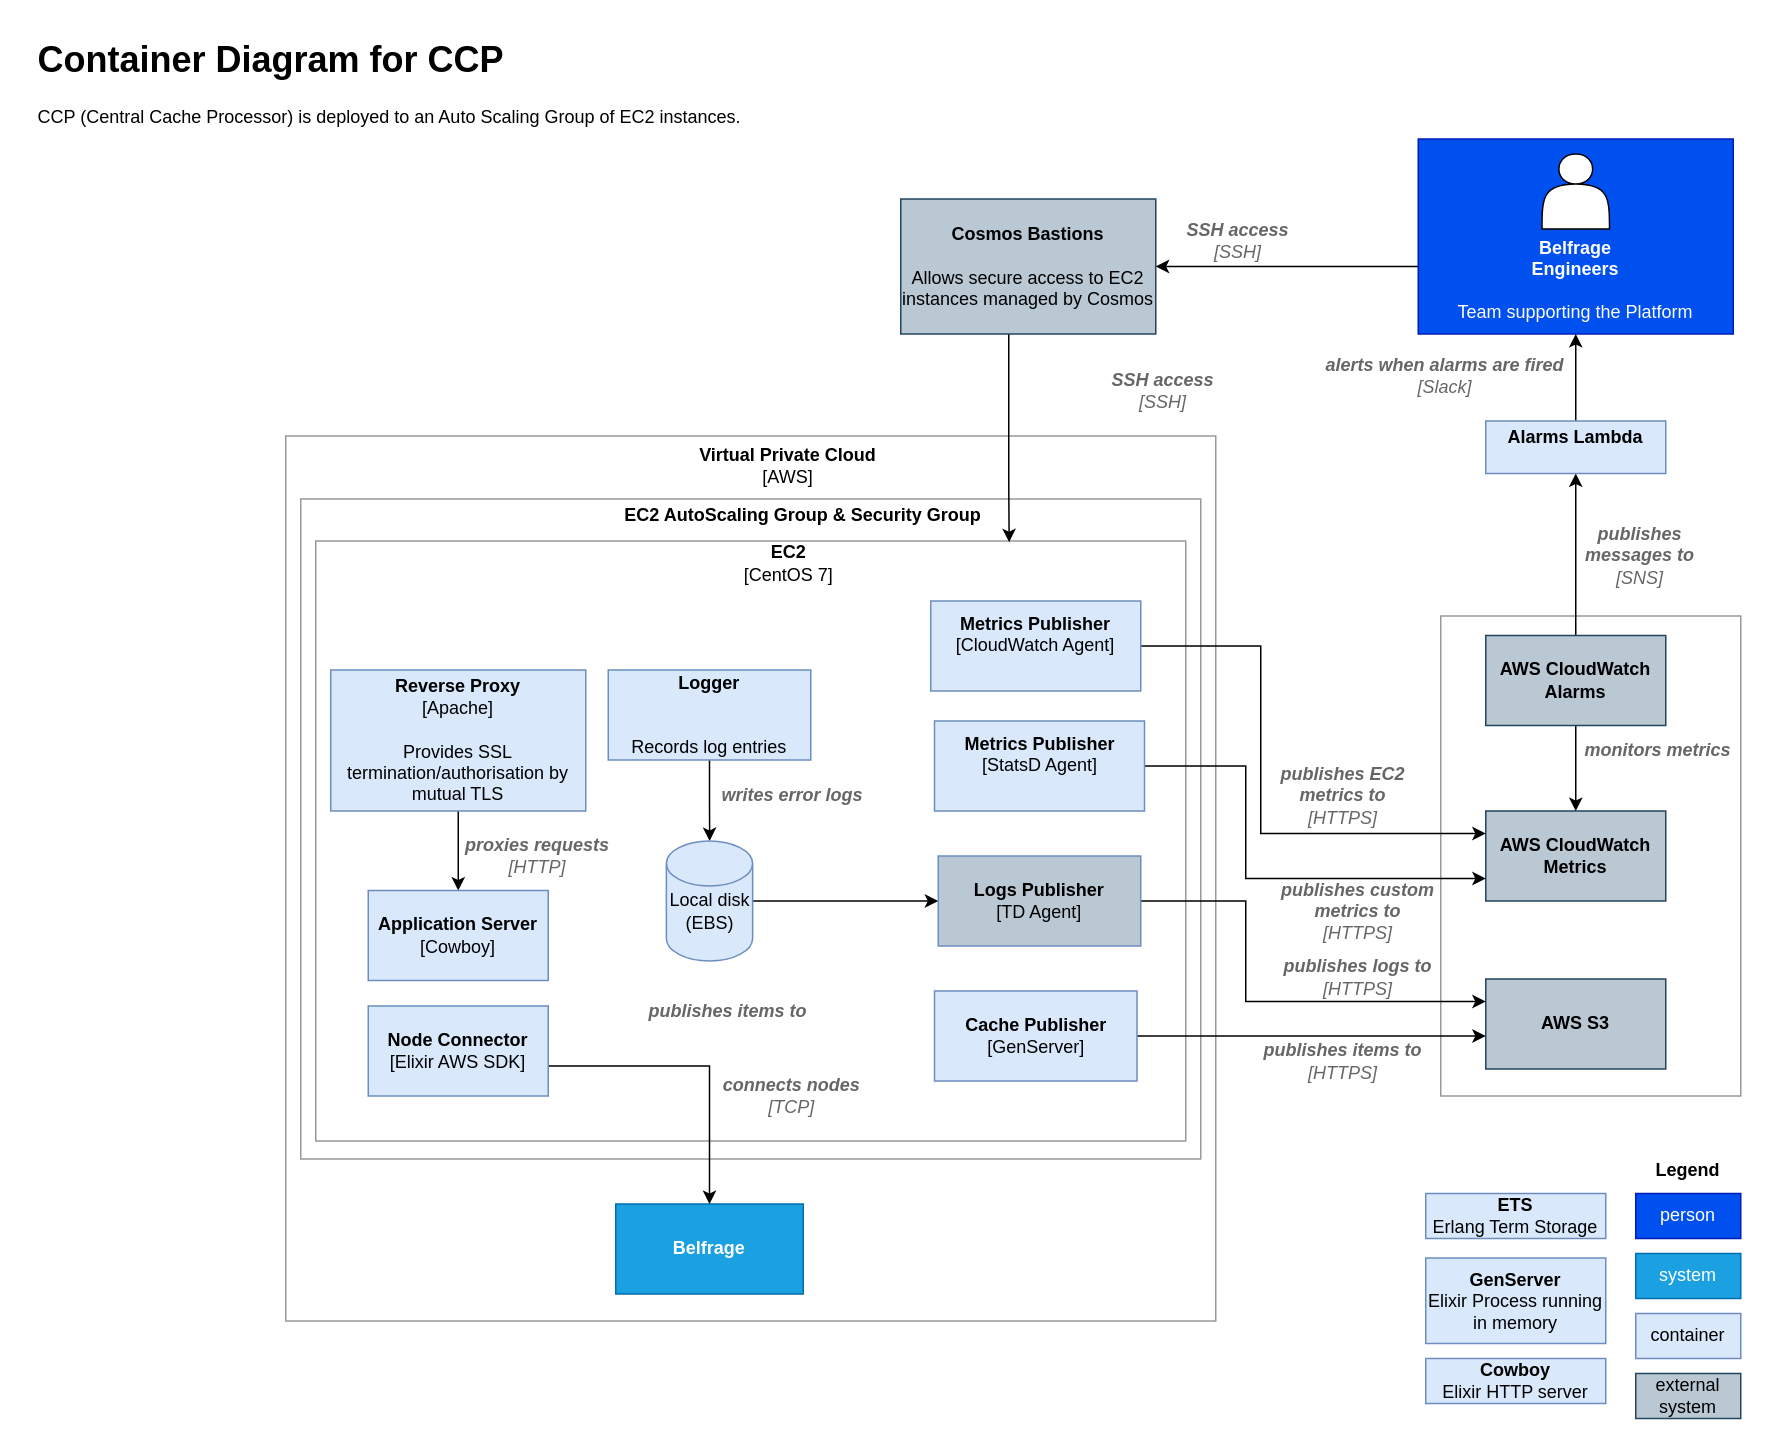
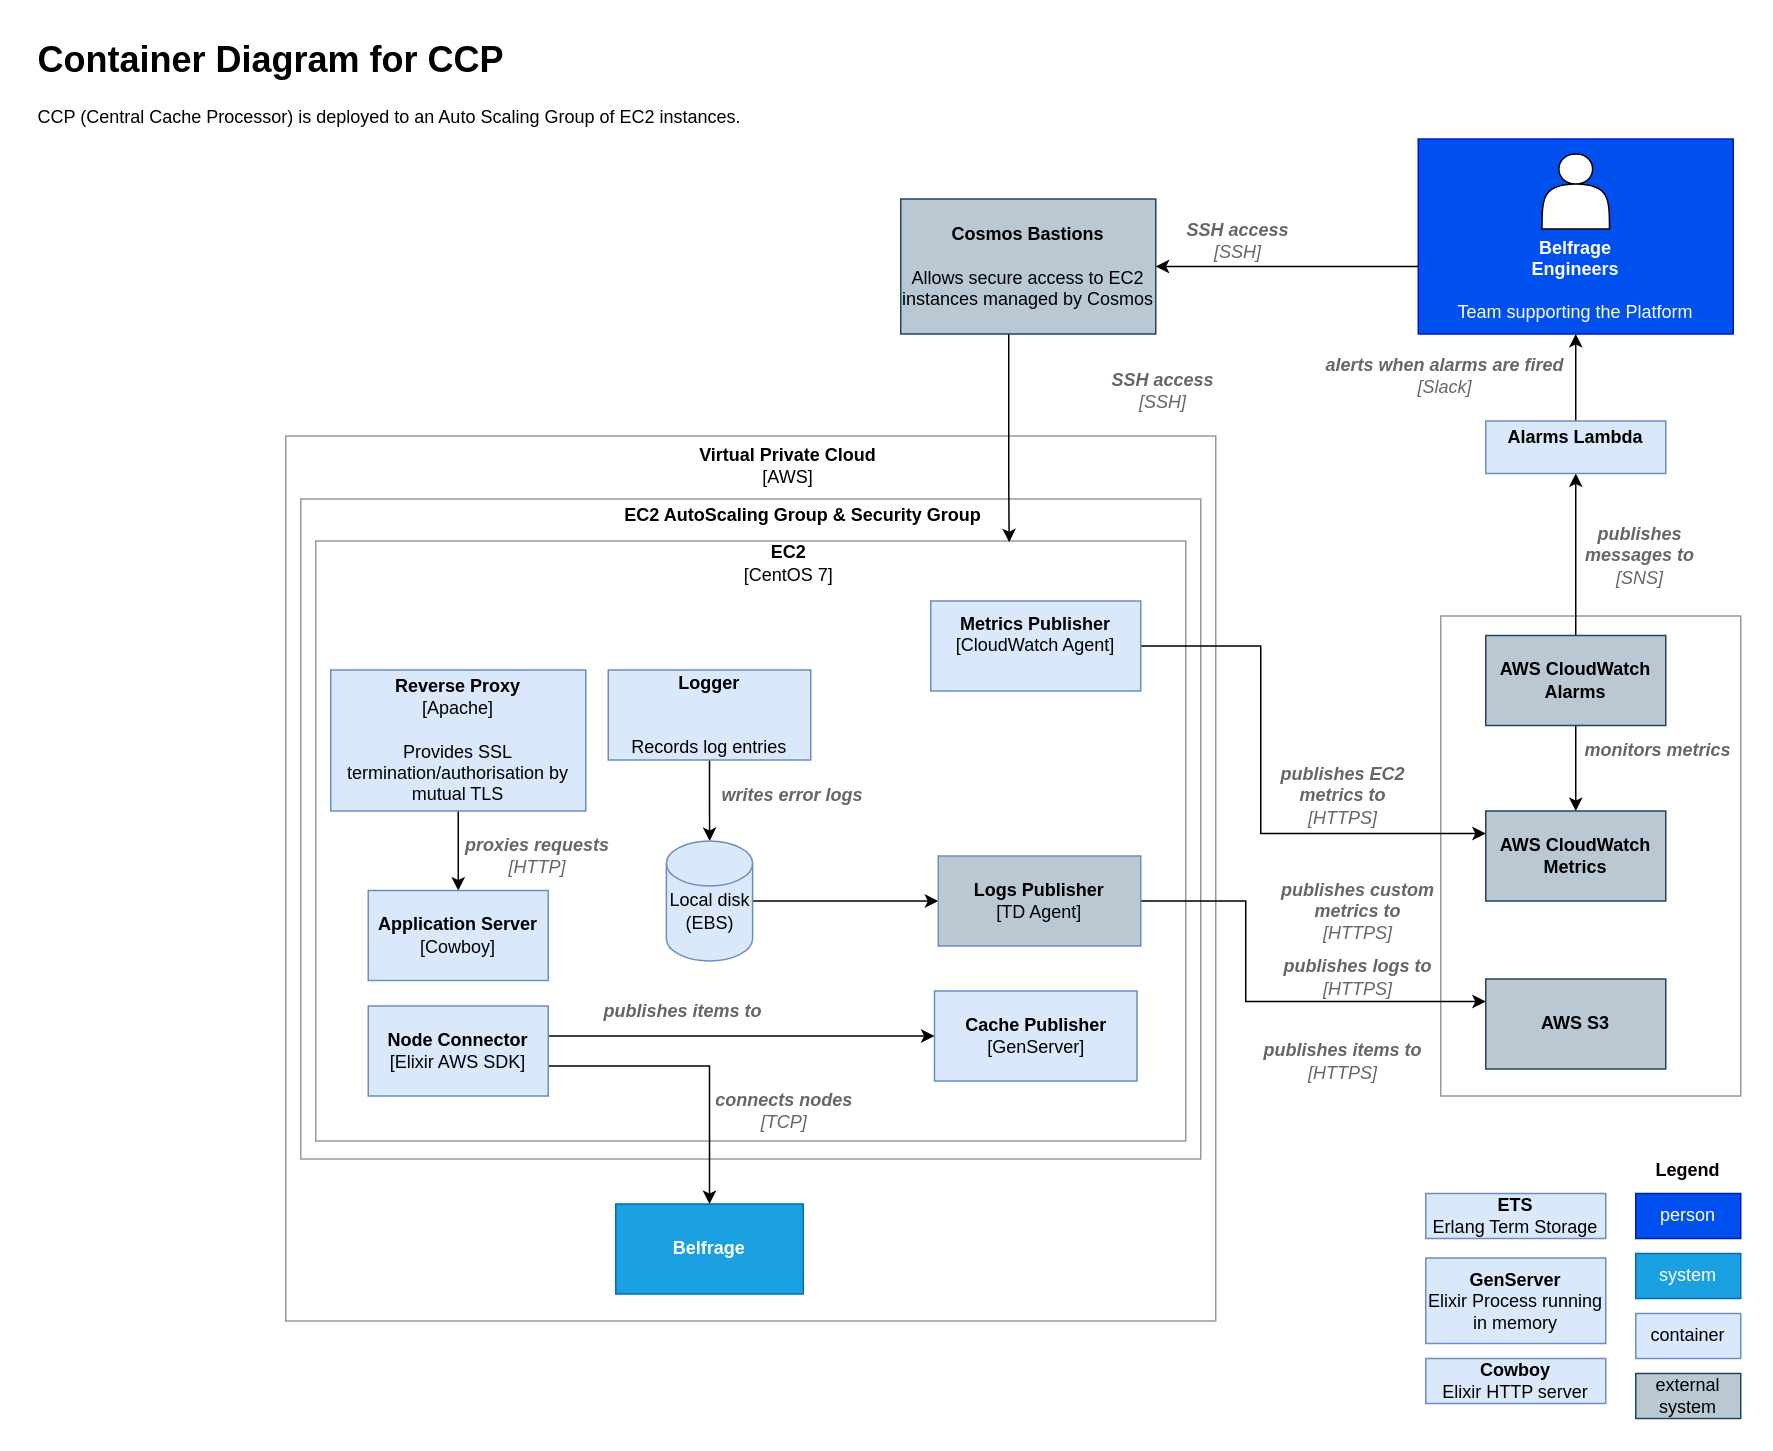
node "Metrics Publisher [StatsD Agent]": removed
edge "Metrics Publisher [StatsD Agent]" -> "AWS CloudWatch Metrics": removed
node "publishes items to": moved (728, 1012) -> (683, 1012)
edge "Node Connector [Elixir AWS SDK]" -> "Cache Publisher [GenServer]": added
edge "Cache Publisher [GenServer]" -> "AWS S3": removed
node "connects nodes [TCP]": moved (792, 1096) -> (785, 1111)
